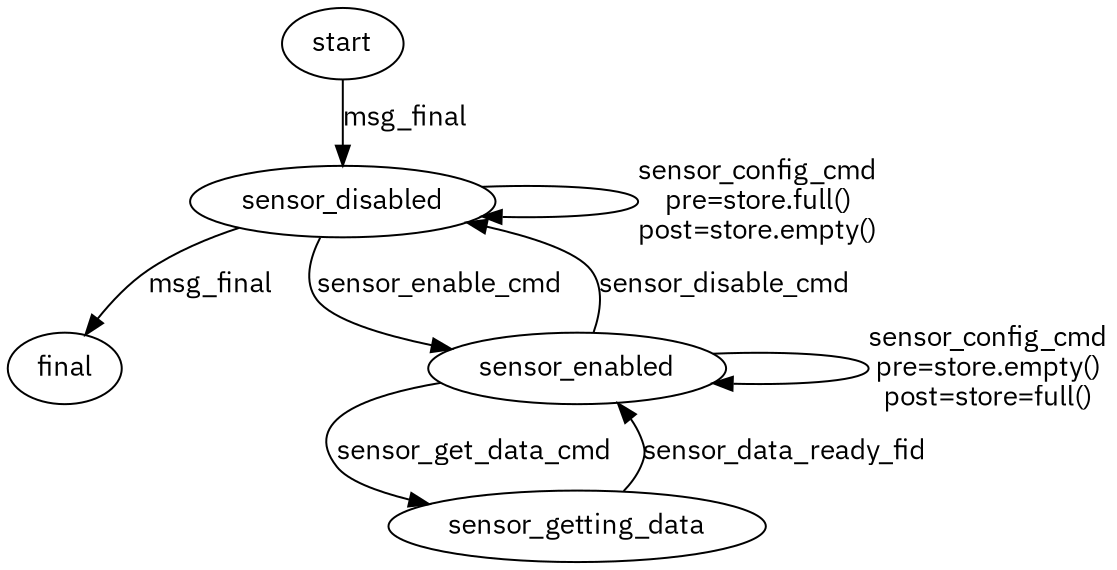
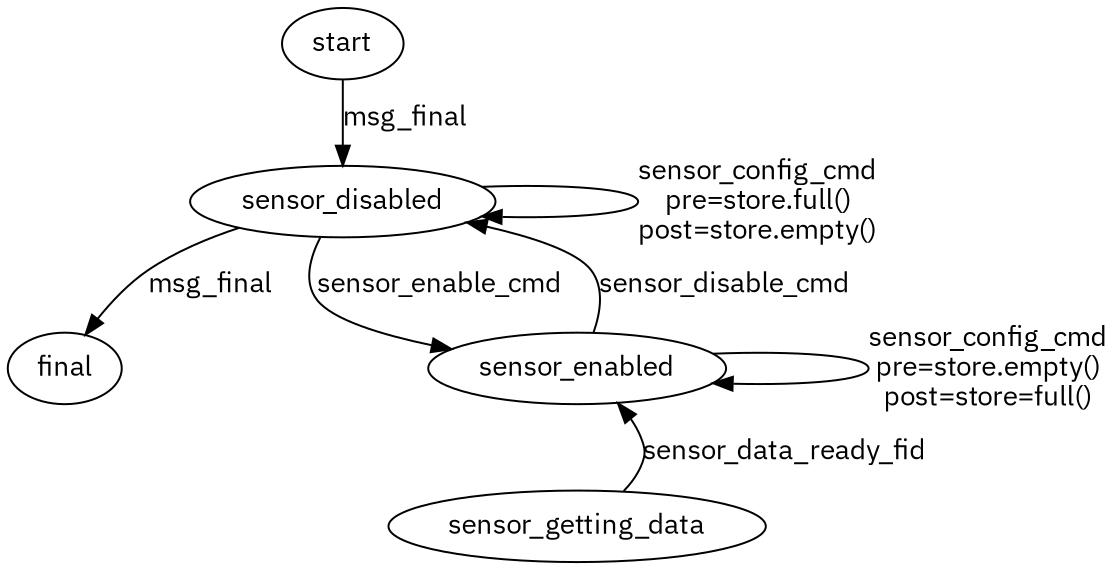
edge "sensor_enabled" -> "sensor_getting_data": removed, label "sensor_get_data_cmd"
